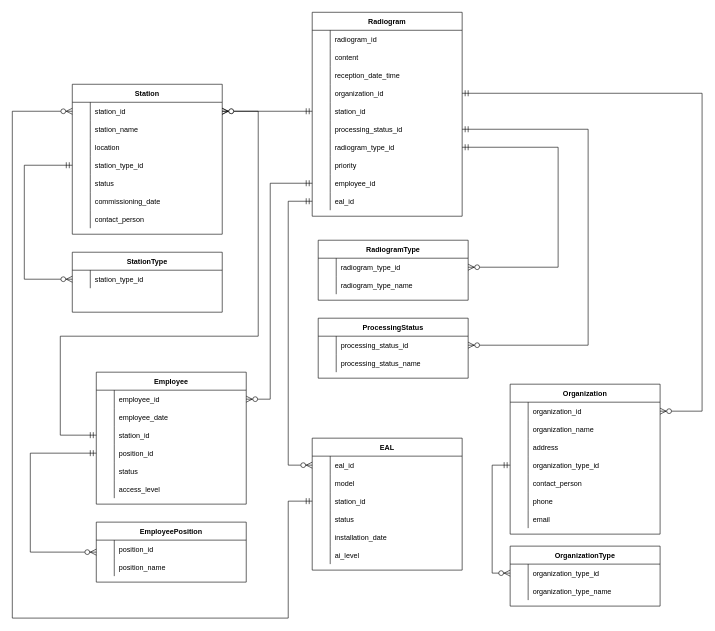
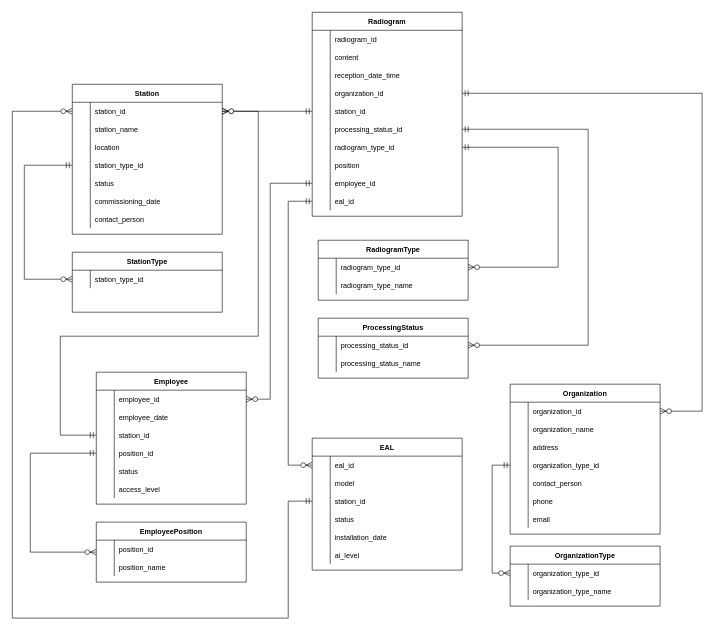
node "priority": label "priority" -> "position"
